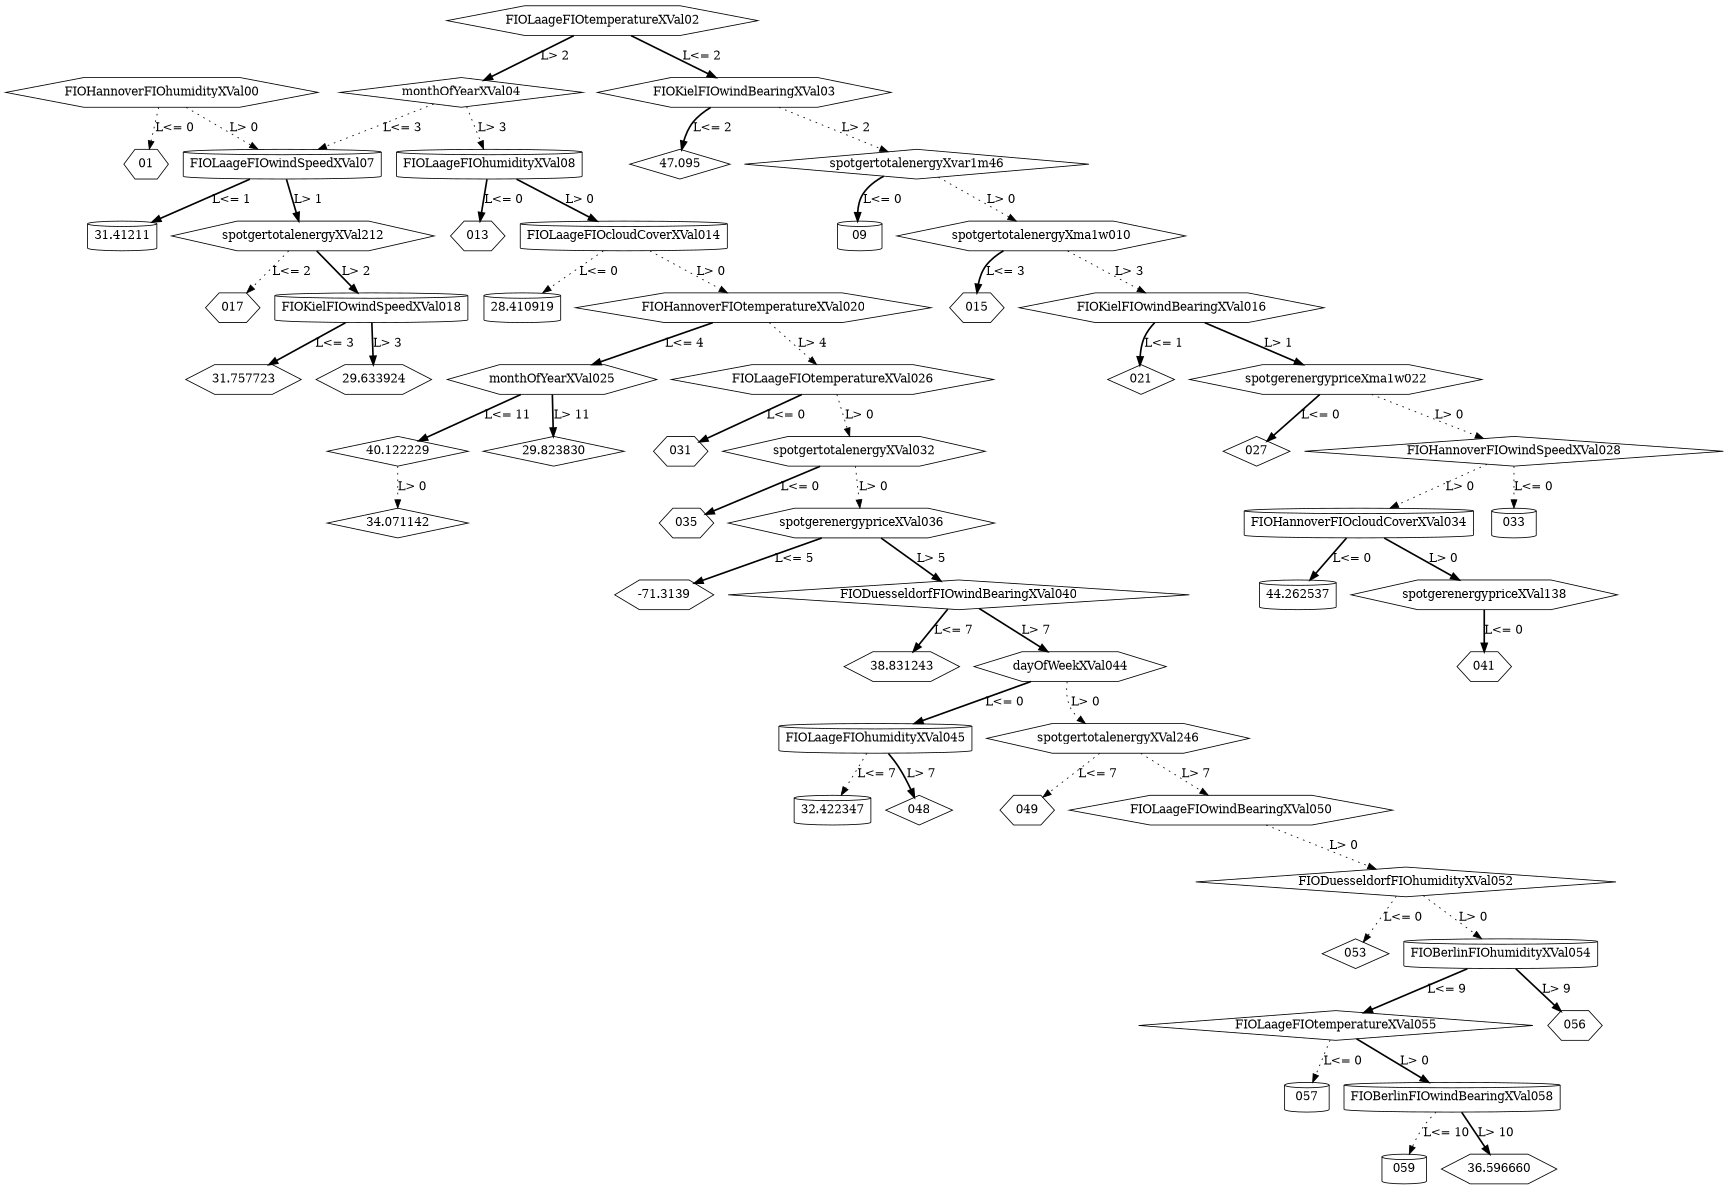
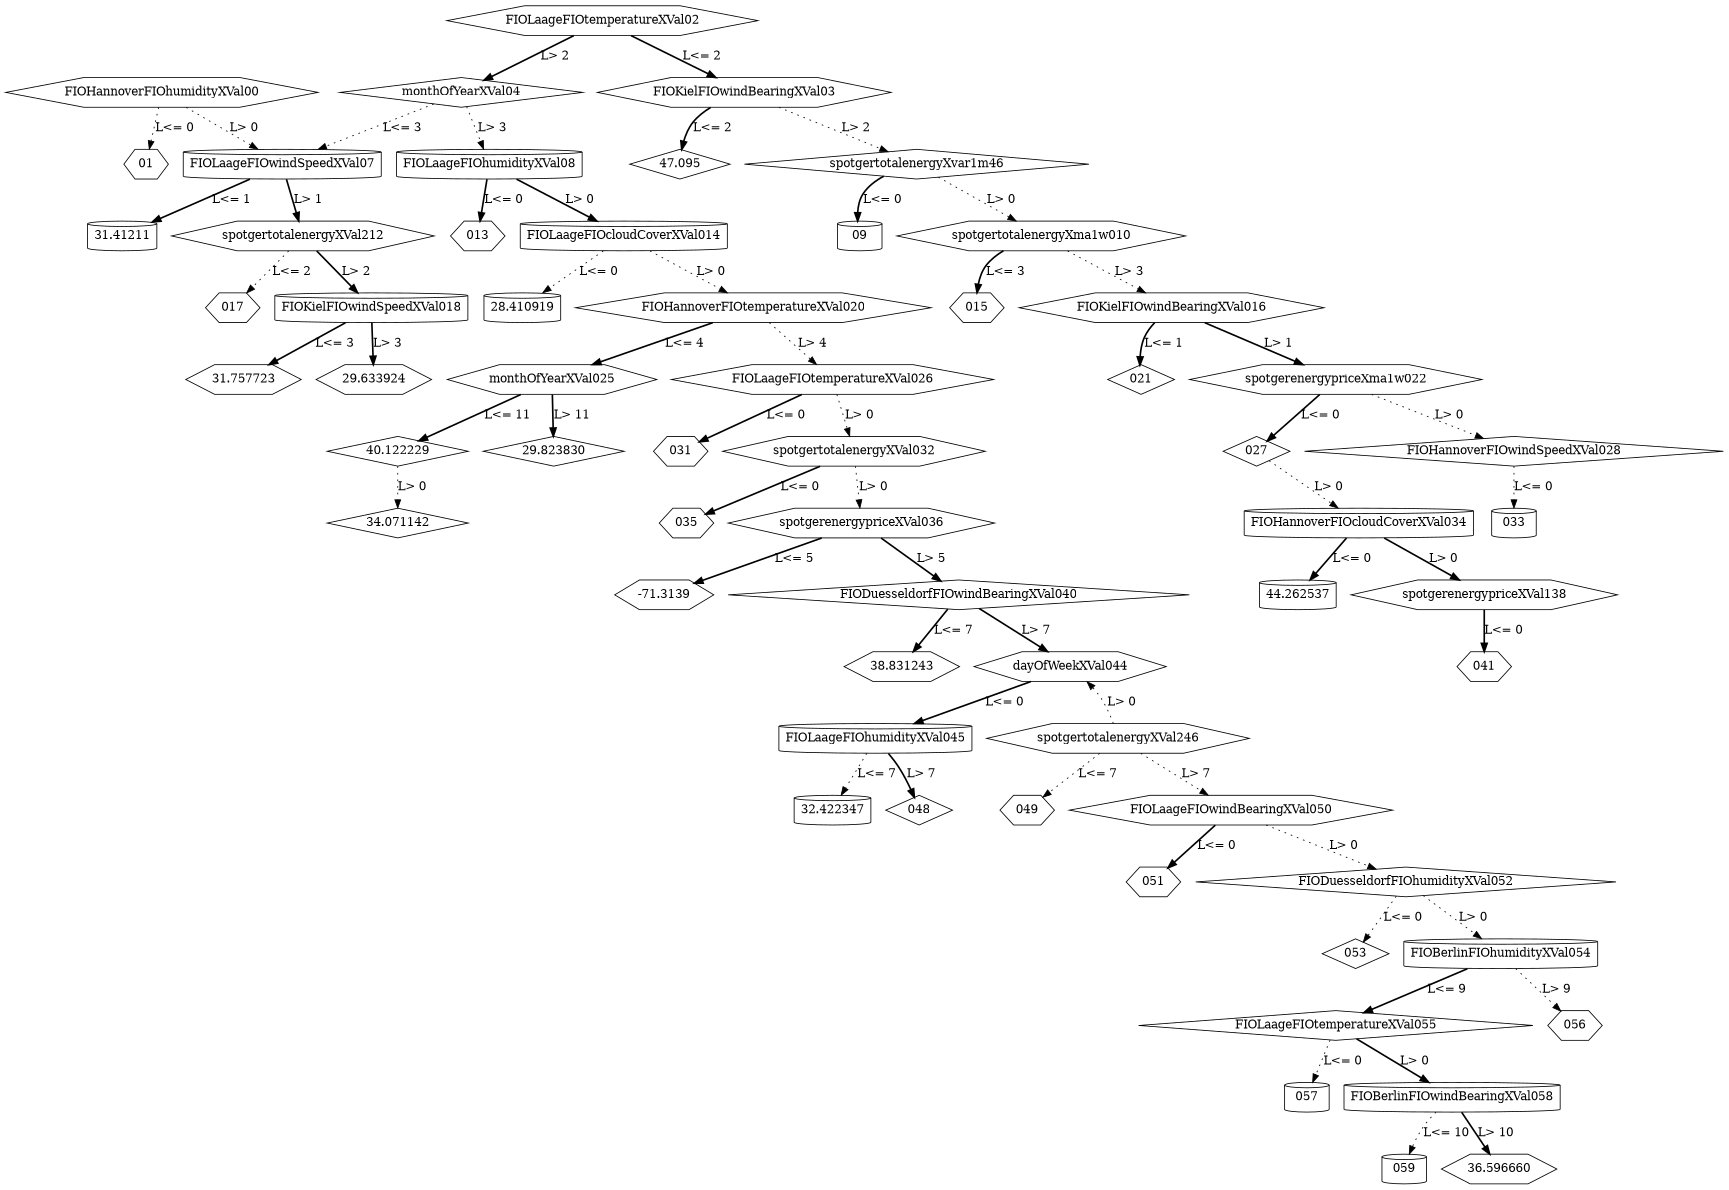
edge "FIOHannoverFIOwindSpeedXVal028" -> "FIOHannoverFIOcloudCoverXVal034": now "027" -> "FIOHannoverFIOcloudCoverXVal034"
edge "dayOfWeekXVal044" -> "spotgertotalenergyXVal246": reversed
node "051": added
edge "FIOBerlinFIOhumidityXVal054" -> "056": style bold -> dotted
